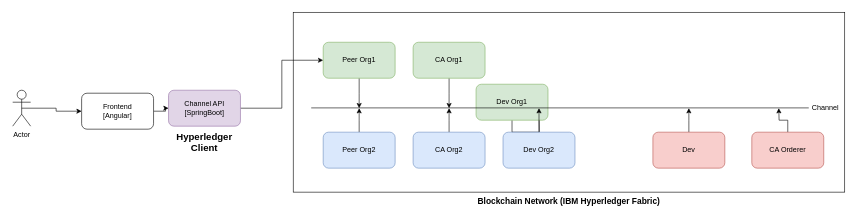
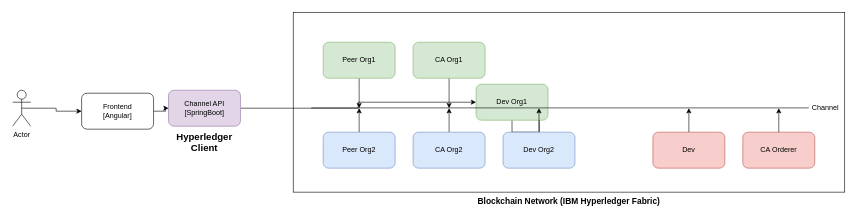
edge "Channel API [SpringBoot]" -> "Peer Org1": now "Channel API [SpringBoot]" -> "Dev Org1"
node "CA Orderer": moved (788, 150) -> (779, 150)
